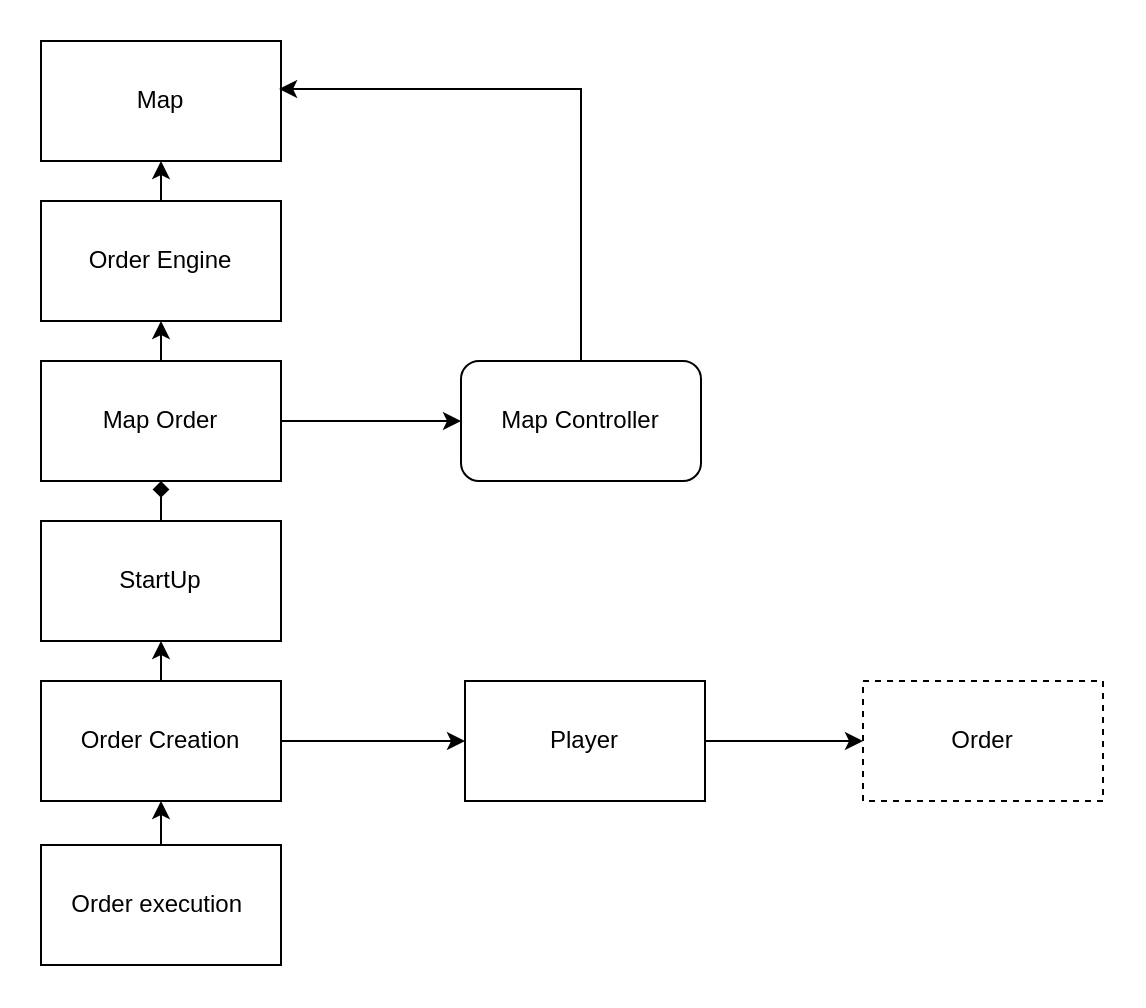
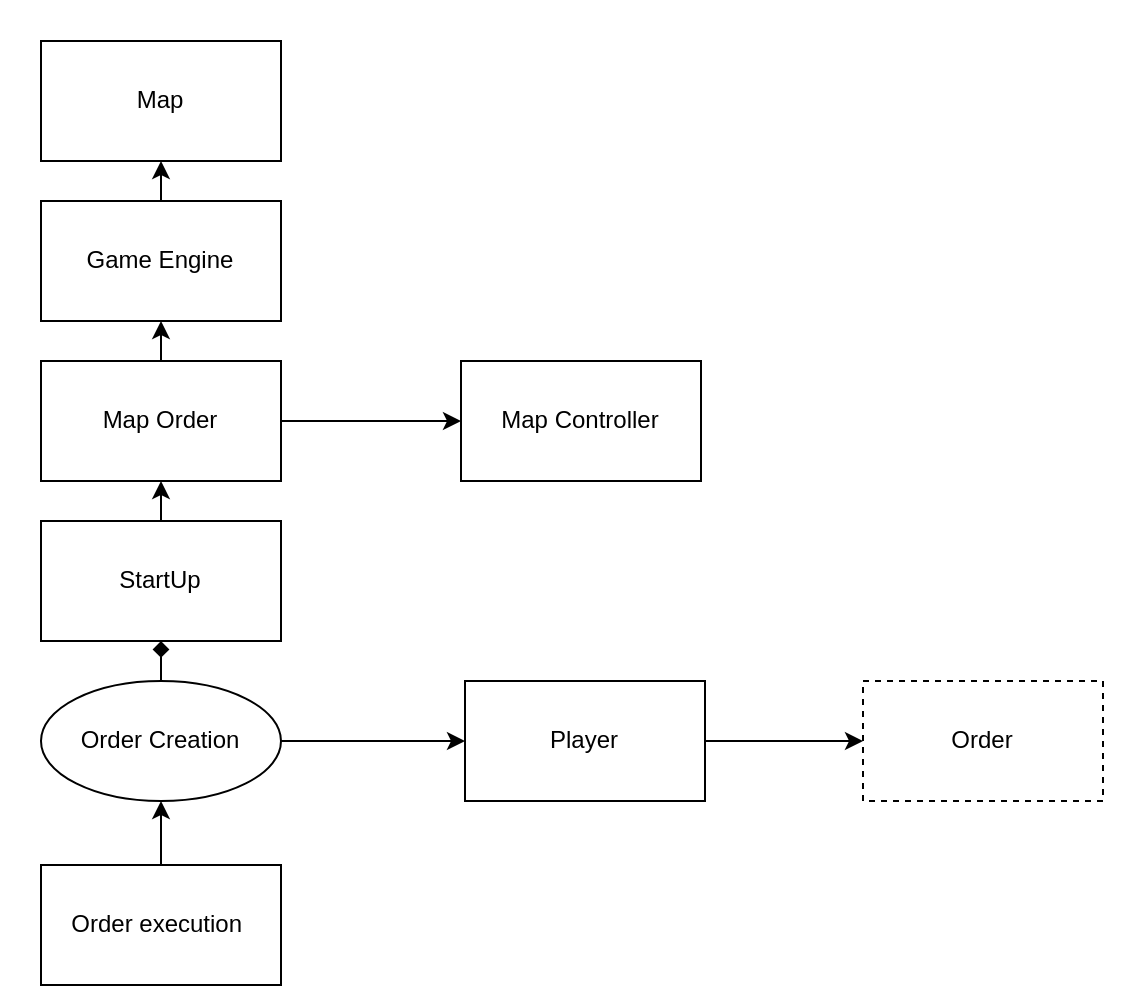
edge "Map Controller" -> "Map": removed
node "Order Engine": label "Order Engine" -> "Game Engine"
node "Map Controller": shape rounded rectangle -> rectangle
edge "StartUp" -> "Map Order": arrowhead diamond -> classic
edge "Order Creation" -> "StartUp": arrowhead classic -> diamond
node "Order Creation": shape rectangle -> ellipse
node "Order execution": moved (161, 905) -> (161, 925)
